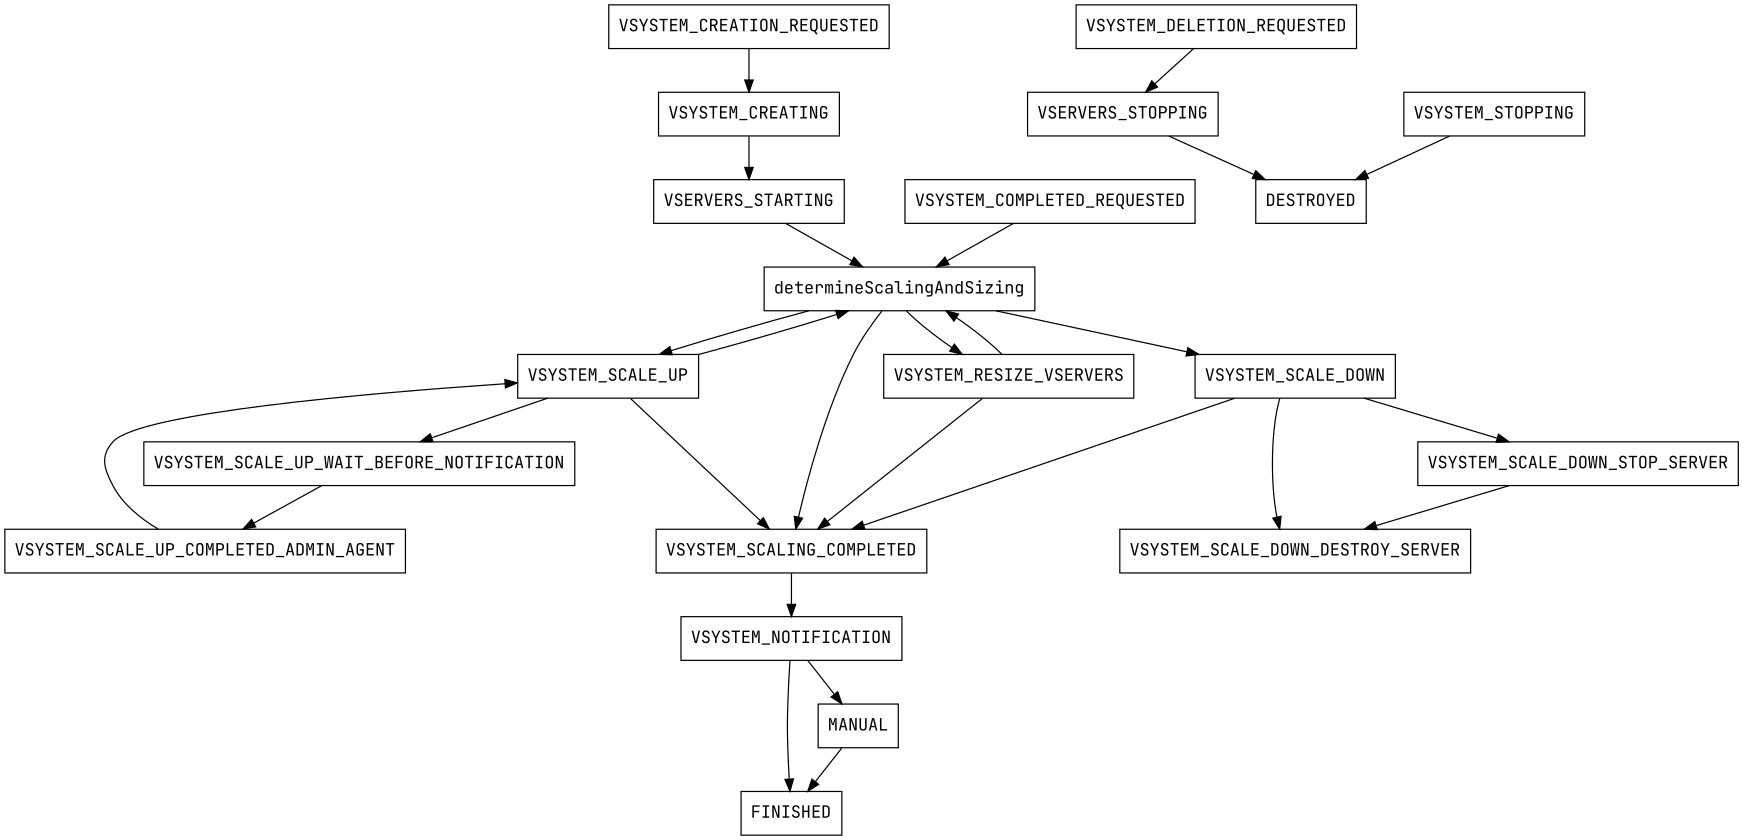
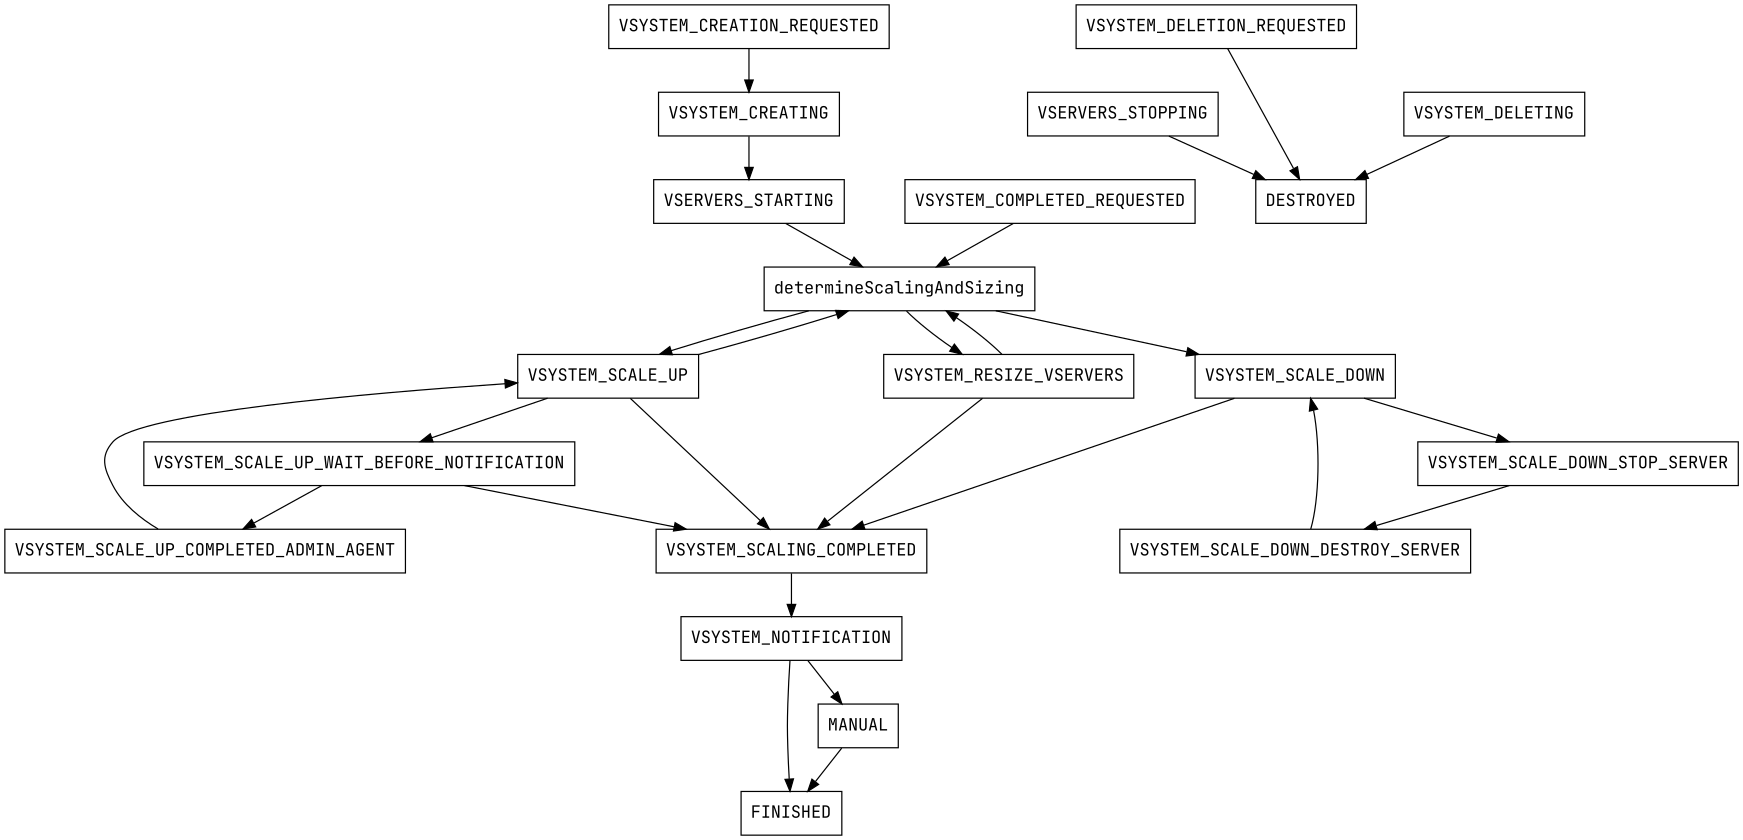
edge "VSYSTEM_DELETION_REQUESTED" -> "VSERVERS_STOPPING": now "VSYSTEM_DELETION_REQUESTED" -> "DESTROYED"
node "VSYSTEM_STOPPING": label "VSYSTEM_STOPPING" -> "VSYSTEM_DELETING"
edge "determineScalingAndSizing" -> "VSYSTEM_SCALING_COMPLETED": now "VSYSTEM_SCALE_UP_WAIT_BEFORE_NOTIFICATION" -> "VSYSTEM_SCALING_COMPLETED"
edge "VSYSTEM_SCALE_DOWN" -> "VSYSTEM_SCALE_DOWN_DESTROY_SERVER": reversed
